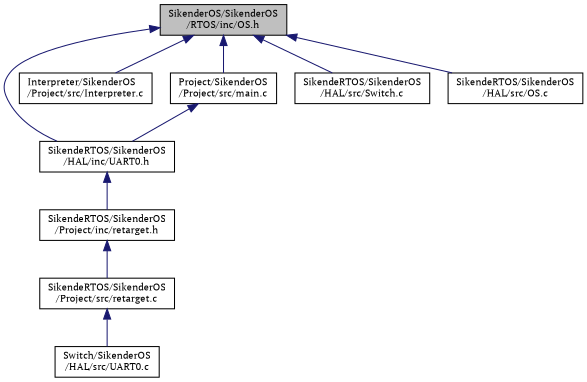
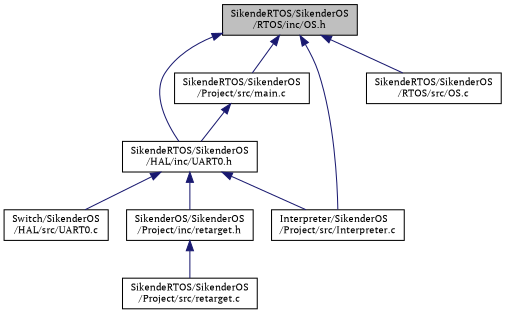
node "SikenderOS/SikenderOS /RTOS/inc/OS.h": label "SikenderOS/SikenderOS /RTOS/inc/OS.h" -> "SikendeRTOS/SikenderOS /RTOS/inc/OS.h"
node "Project/SikenderOS /Project/src/main.c": label "Project/SikenderOS /Project/src/main.c" -> "SikendeRTOS/SikenderOS /Project/src/main.c"
node "SikendeRTOS/SikenderOS /HAL/src/Switch.c": removed
node "SikendeRTOS/SikenderOS /HAL/src/OS.c": label "SikendeRTOS/SikenderOS /HAL/src/OS.c" -> "SikendeRTOS/SikenderOS /RTOS/src/OS.c"
edge "Interpreter/SikenderOS /Project/src/Interpreter.c" -> "SikendeRTOS/SikenderOS /HAL/inc/UART0.h": added
node "SikendeRTOS/SikenderOS /Project/inc/retarget.h": label "SikendeRTOS/SikenderOS /Project/inc/retarget.h" -> "SikenderOS/SikenderOS /Project/inc/retarget.h"
edge "Switch/SikenderOS /HAL/src/UART0.c" -> "SikendeRTOS/SikenderOS /Project/src/retarget.c": now "Switch/SikenderOS /HAL/src/UART0.c" -> "SikendeRTOS/SikenderOS /HAL/inc/UART0.h"
